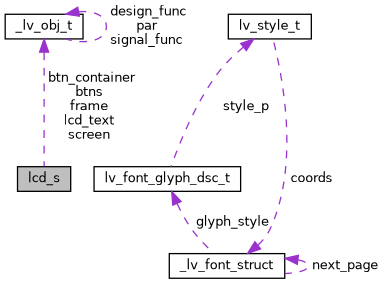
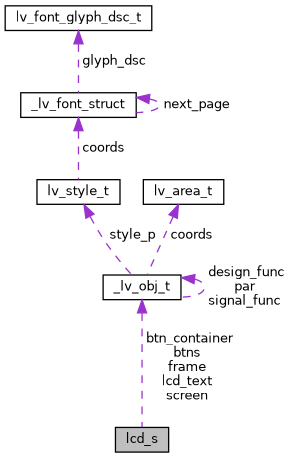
edge "lv_font_glyph_dsc_t" -> "lv_style_t": now "_lv_obj_t" -> "lv_style_t"
node "lv_area_t": added
edge "_lv_font_struct" -> "lv_font_glyph_dsc_t": label " glyph_style" -> " glyph_dsc"
